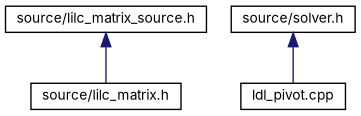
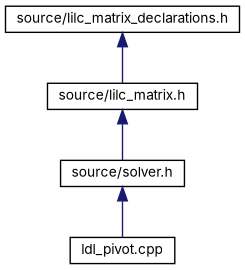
node "source/lilc_matrix_source.h": label "source/lilc_matrix_source.h" -> "source/lilc_matrix_declarations.h"
edge "source/solver.h" -> "source/lilc_matrix.h": added
